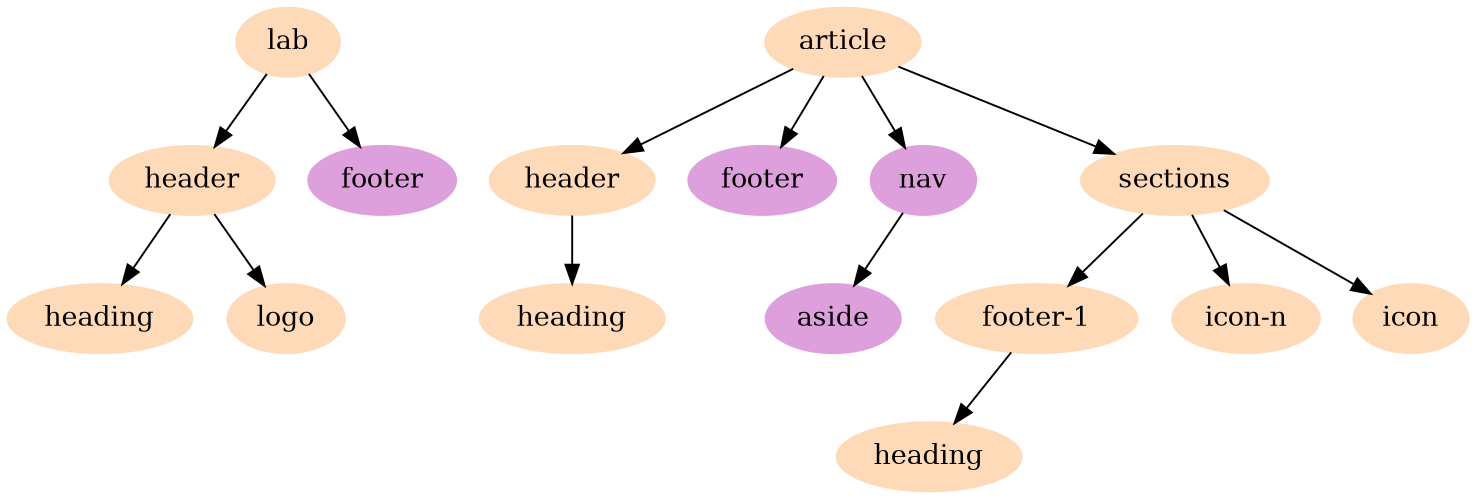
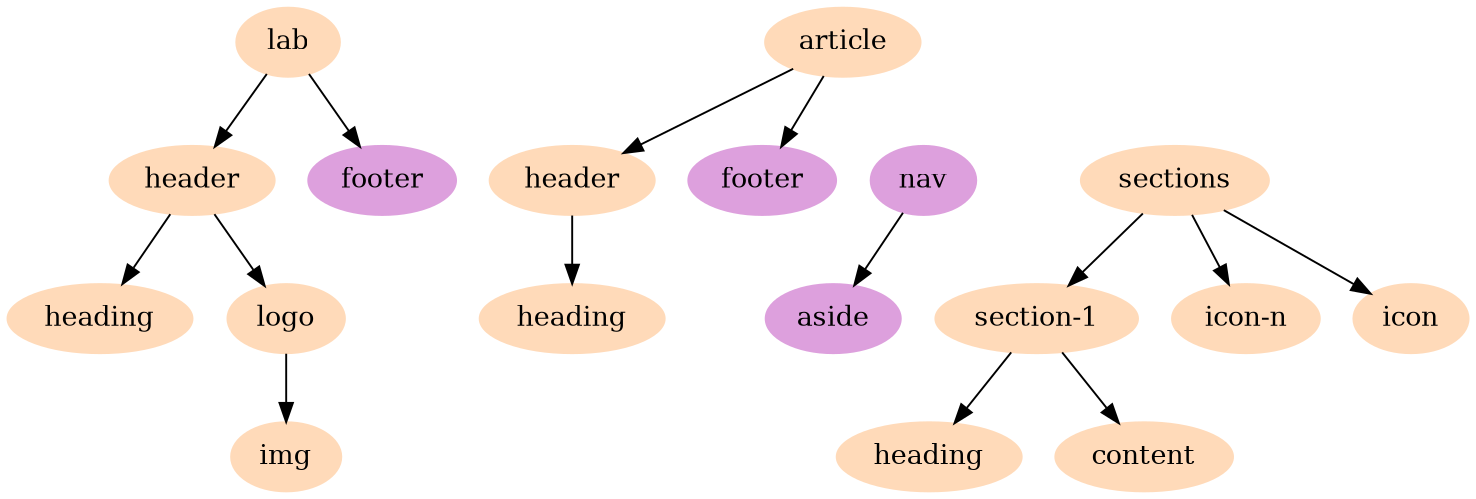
edge "article" -> "nav": removed
edge "article" -> "sections": removed
node "footer-1": label "footer-1" -> "section-1"
node "img": added
node "content": added
